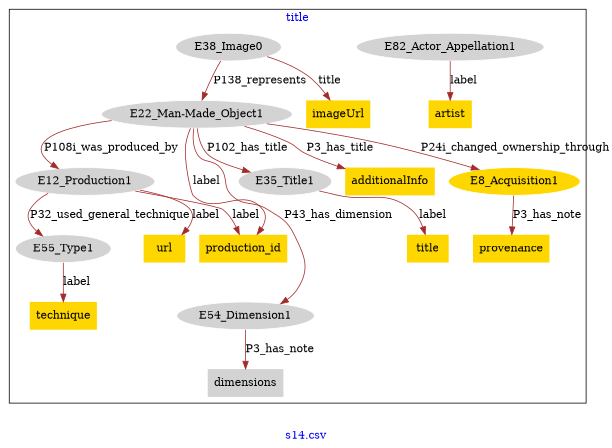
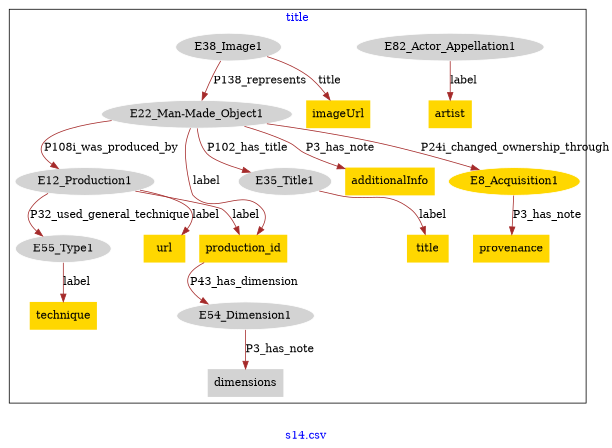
node "E38_Image0": label "E38_Image0" -> "E38_Image1"
edge "E22_Man-Made_Object1" -> "additionalInfo": label "P3_has_title" -> "P3_has_note"
edge "E22_Man-Made_Object1" -> "E54_Dimension1": now "production_id" -> "E54_Dimension1"
